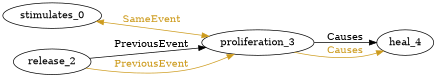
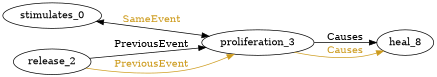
edge "stimulates_0" -- "proliferation_3": color goldenrod3 -> Black
node "heal_4": label "heal_4" -> "heal_8"
